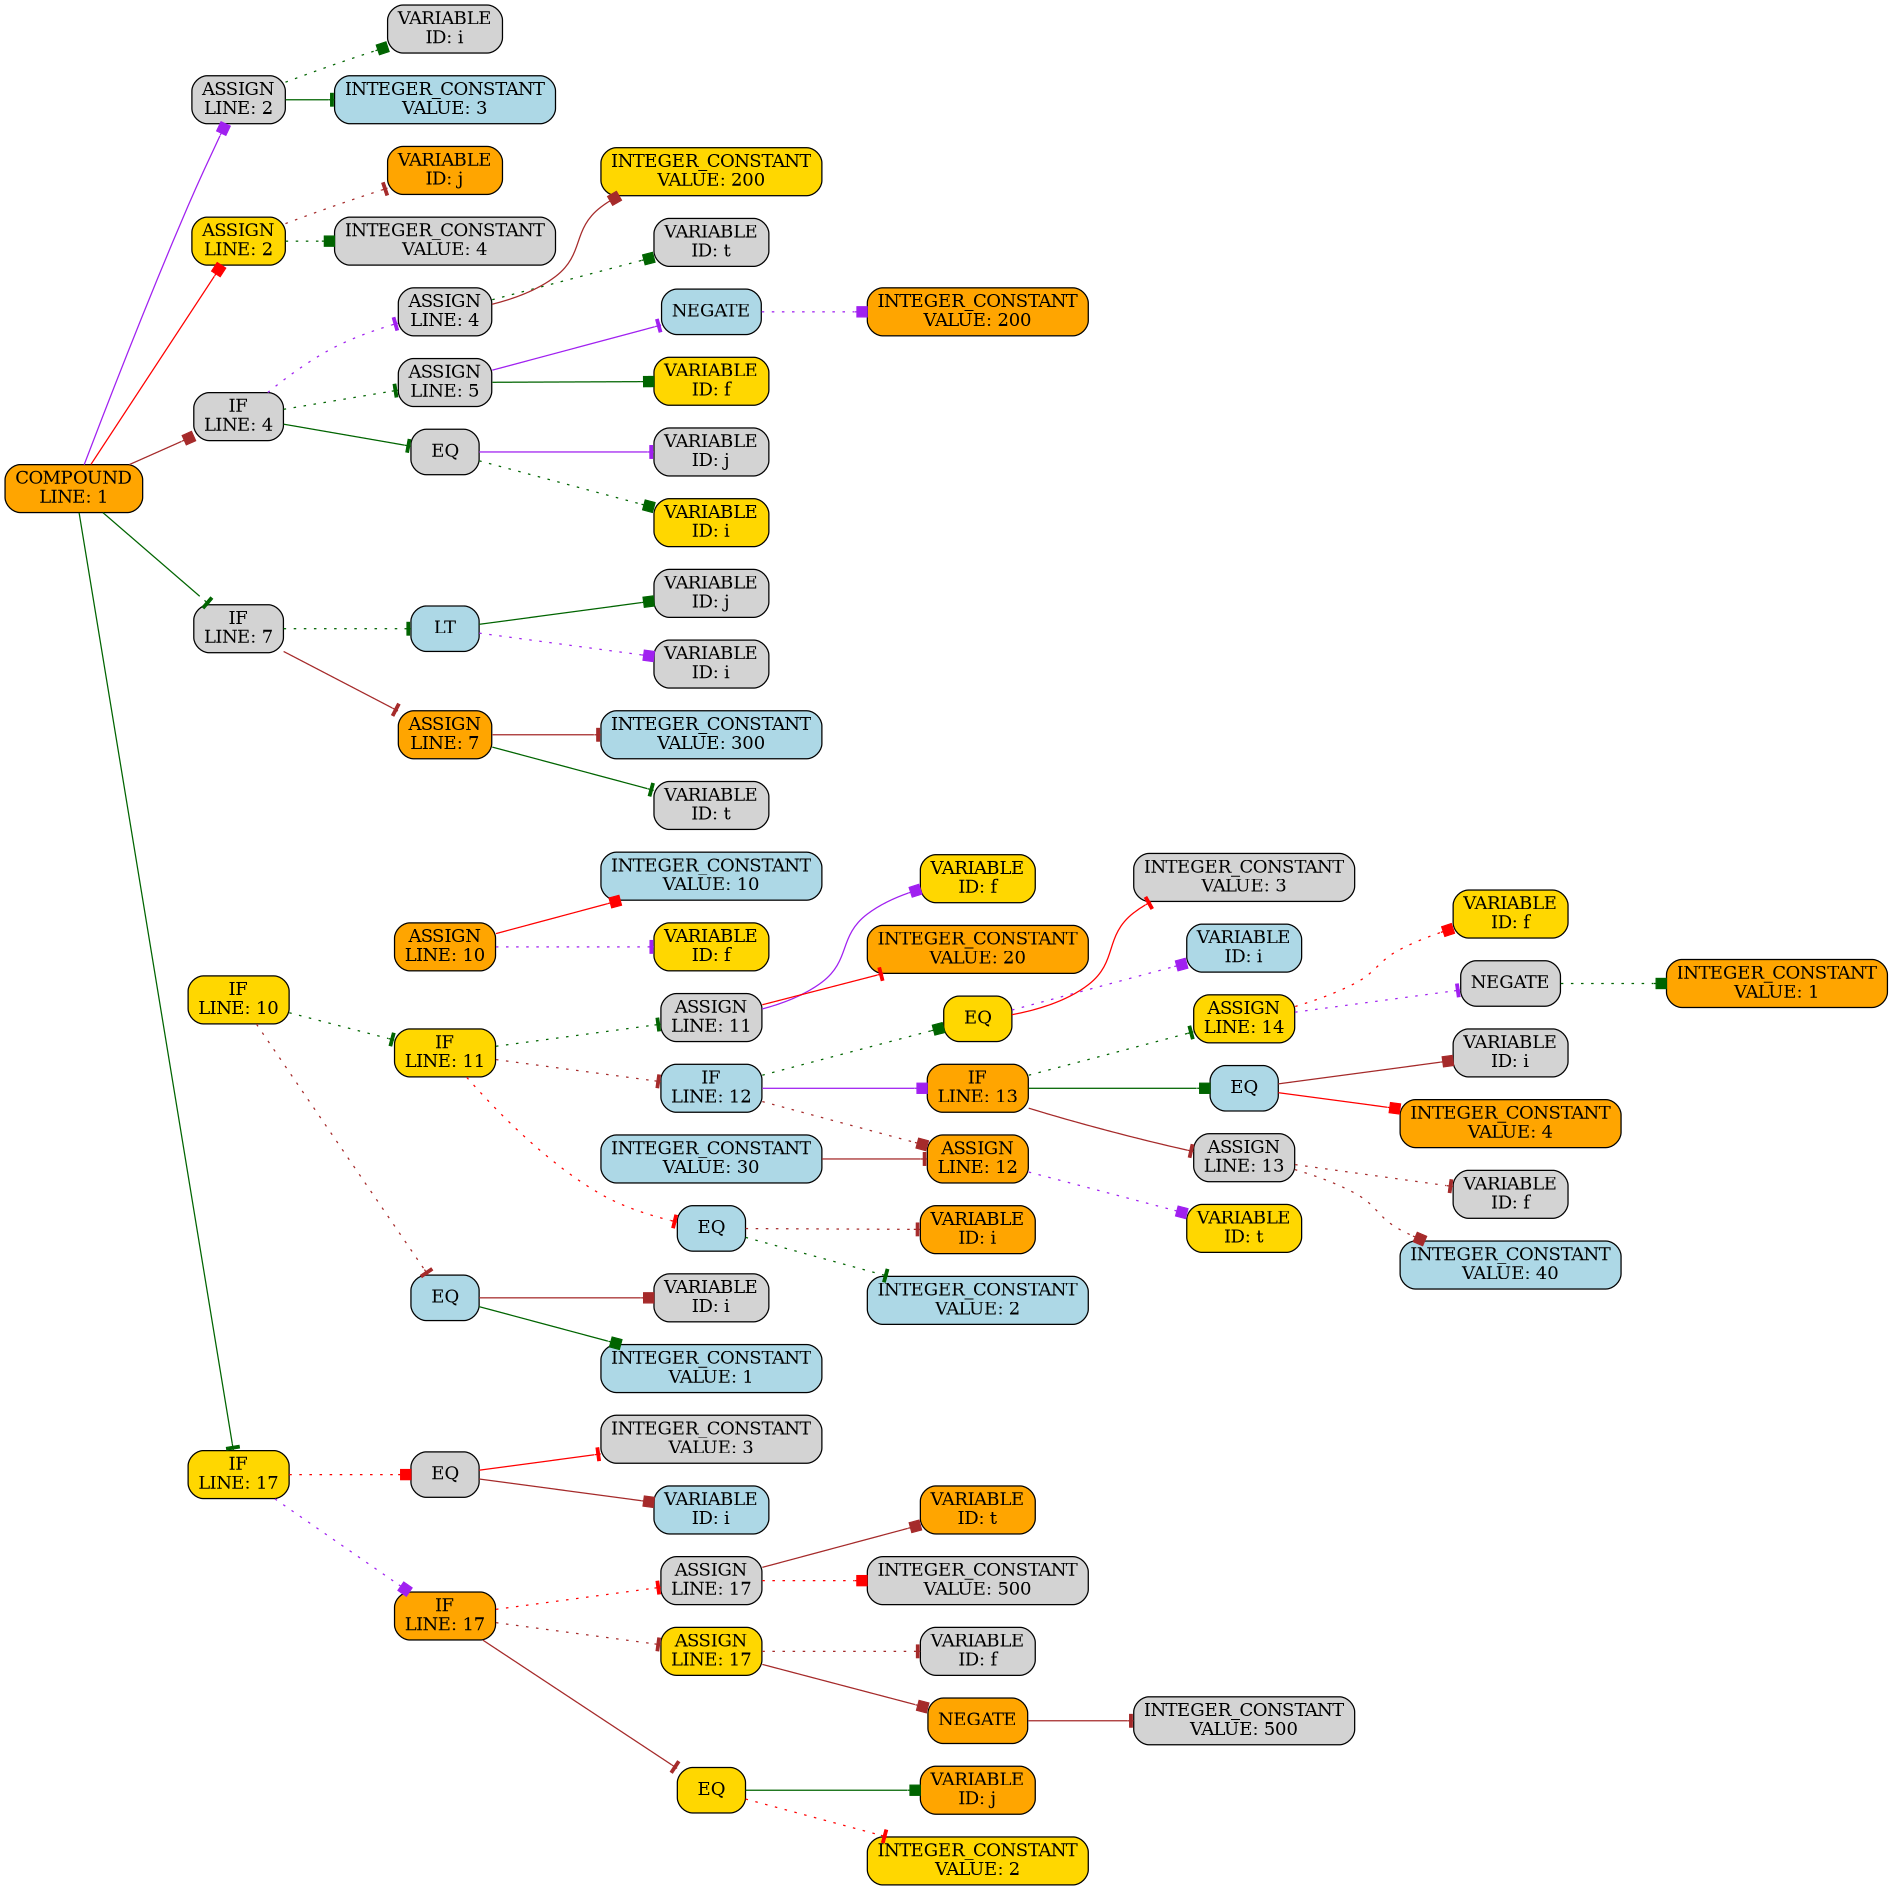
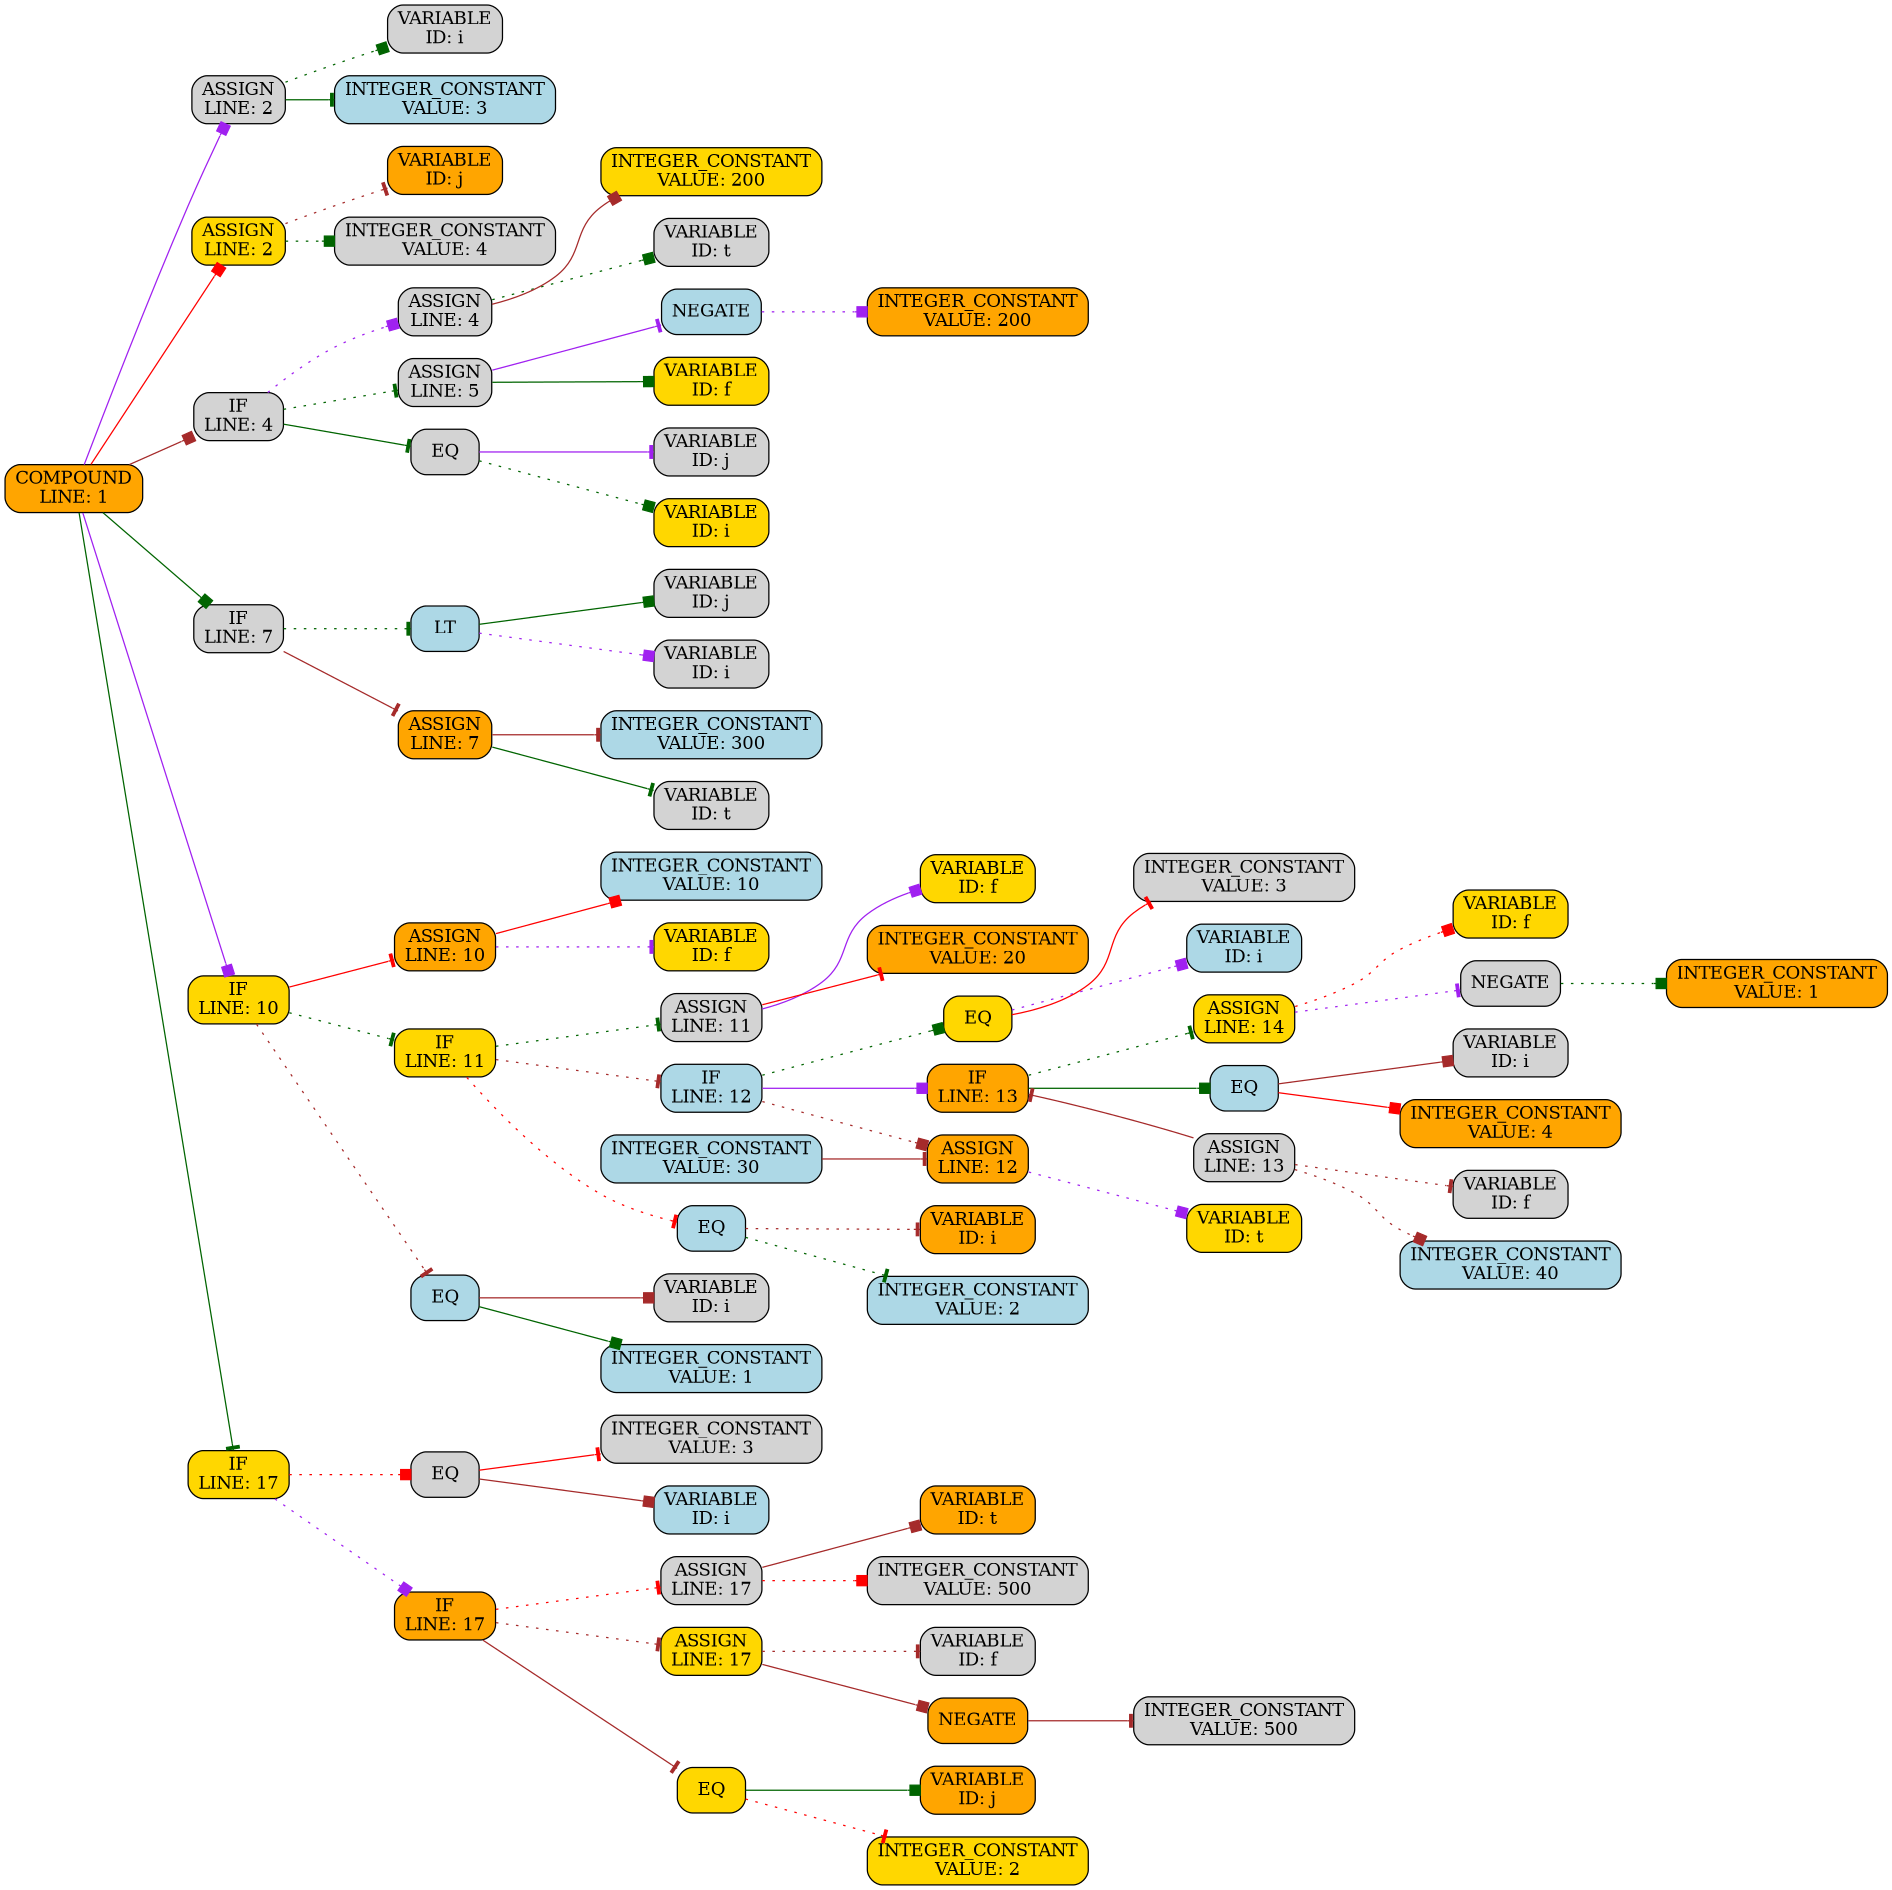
edge "IF LINE: 4" -> "ASSIGN LINE: 4": arrowhead tee -> box
edge "COMPOUND LINE: 1" -> "IF LINE: 7": arrowhead tee -> box
edge "COMPOUND LINE: 1" -> "IF LINE: 10": added
edge "IF LINE: 10" -> "ASSIGN LINE: 10": added
edge "IF LINE: 13" -> "ASSIGN LINE: 13": reversed
